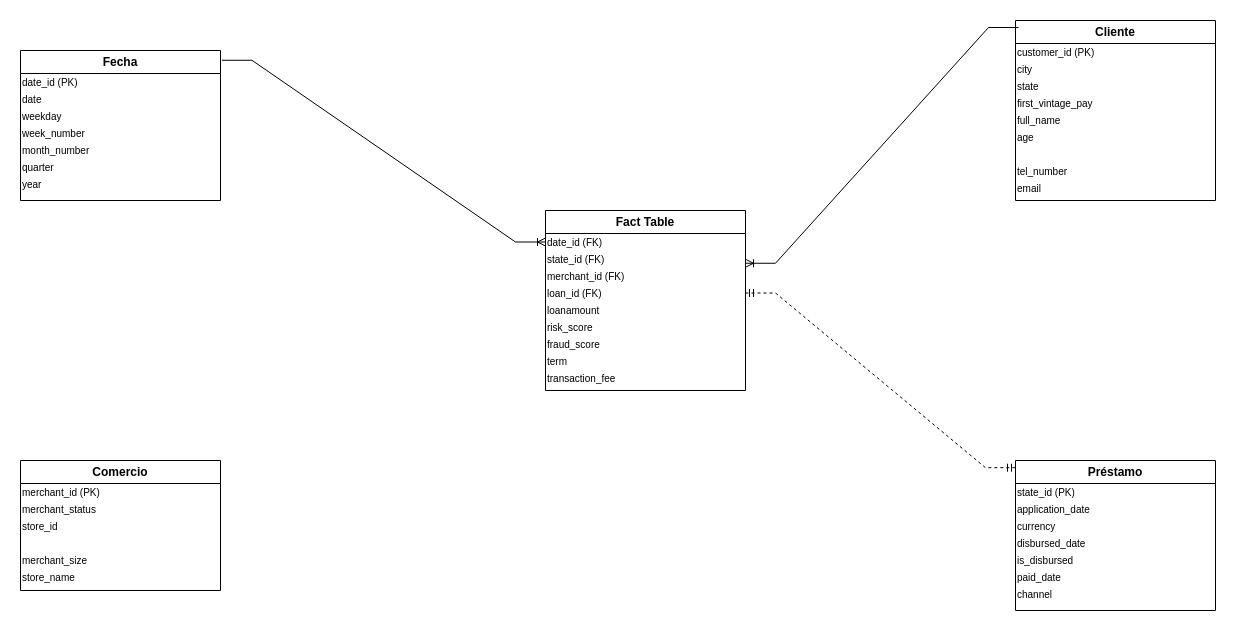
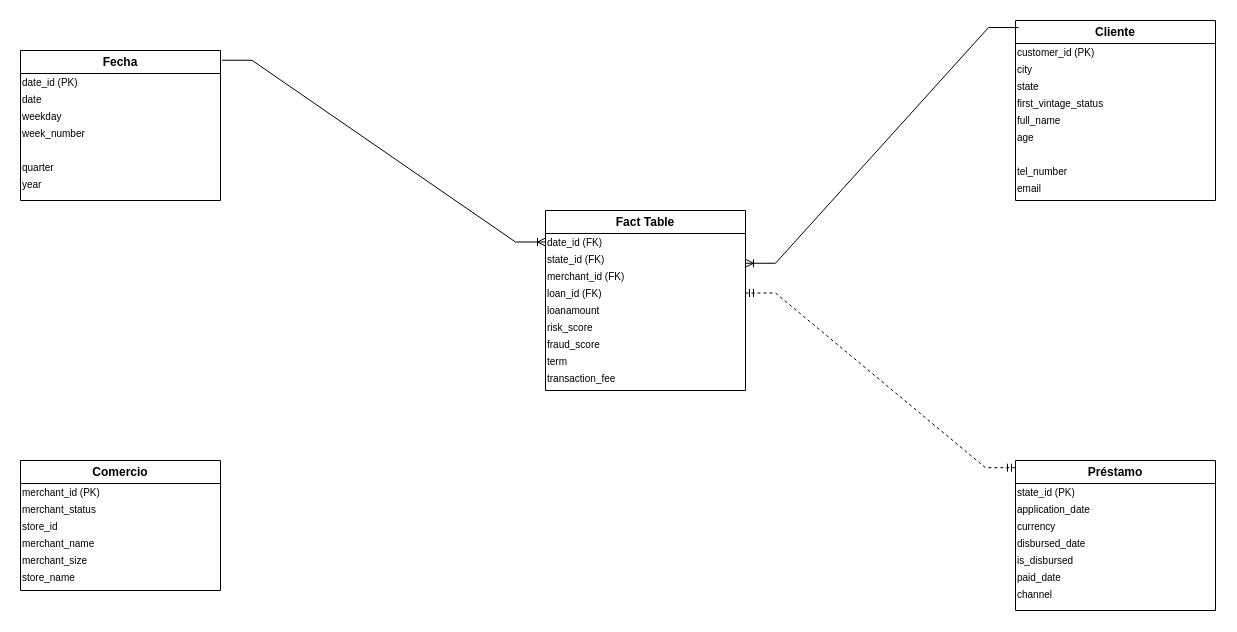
node "first_vintage_pay": label "first_vintage_pay" -> "first_vintage_status"
node "month_number": removed
node "merchant_name": added
